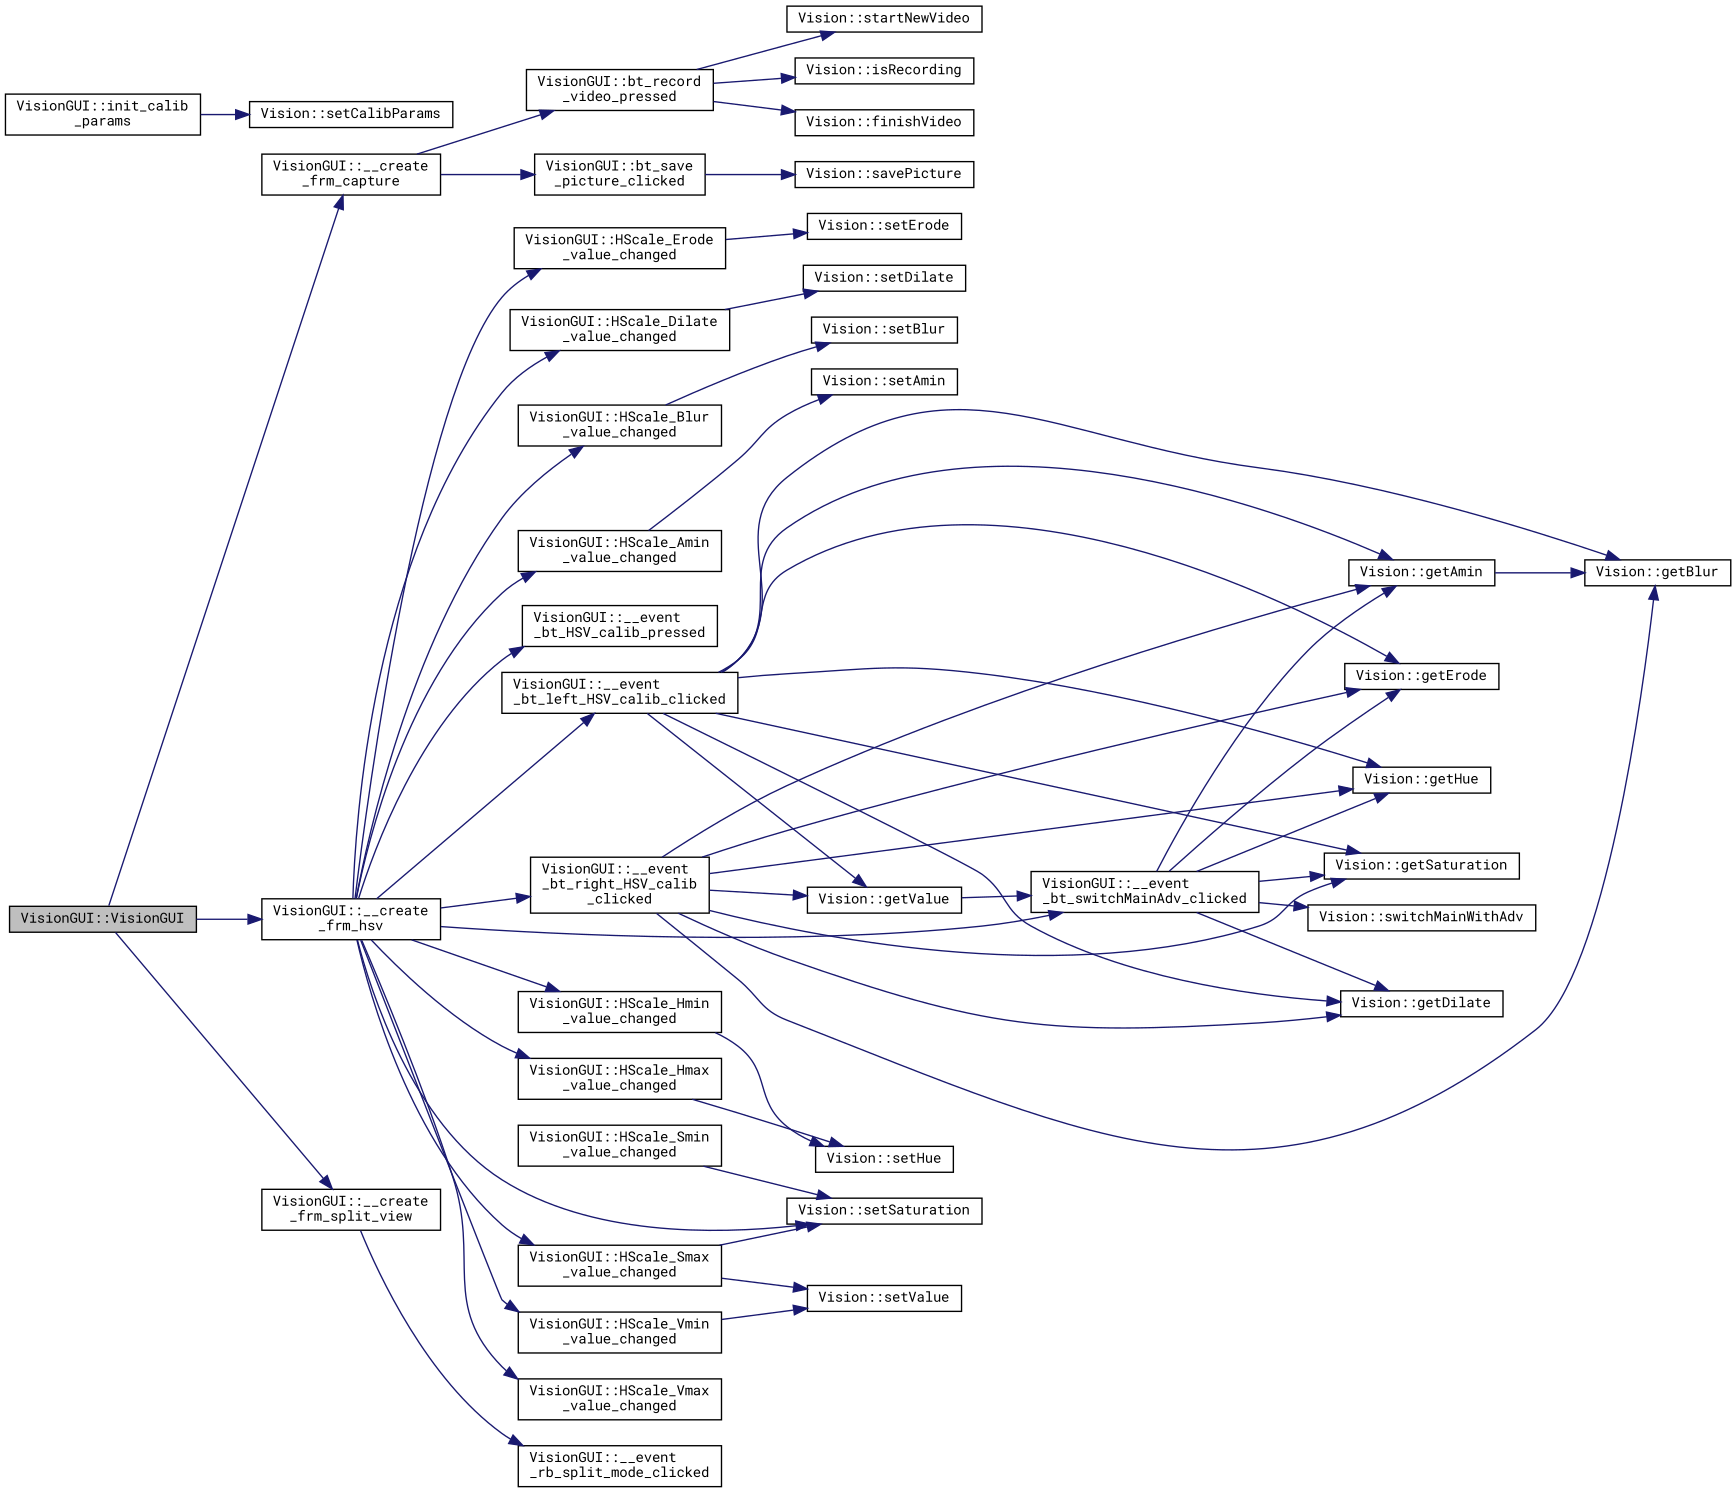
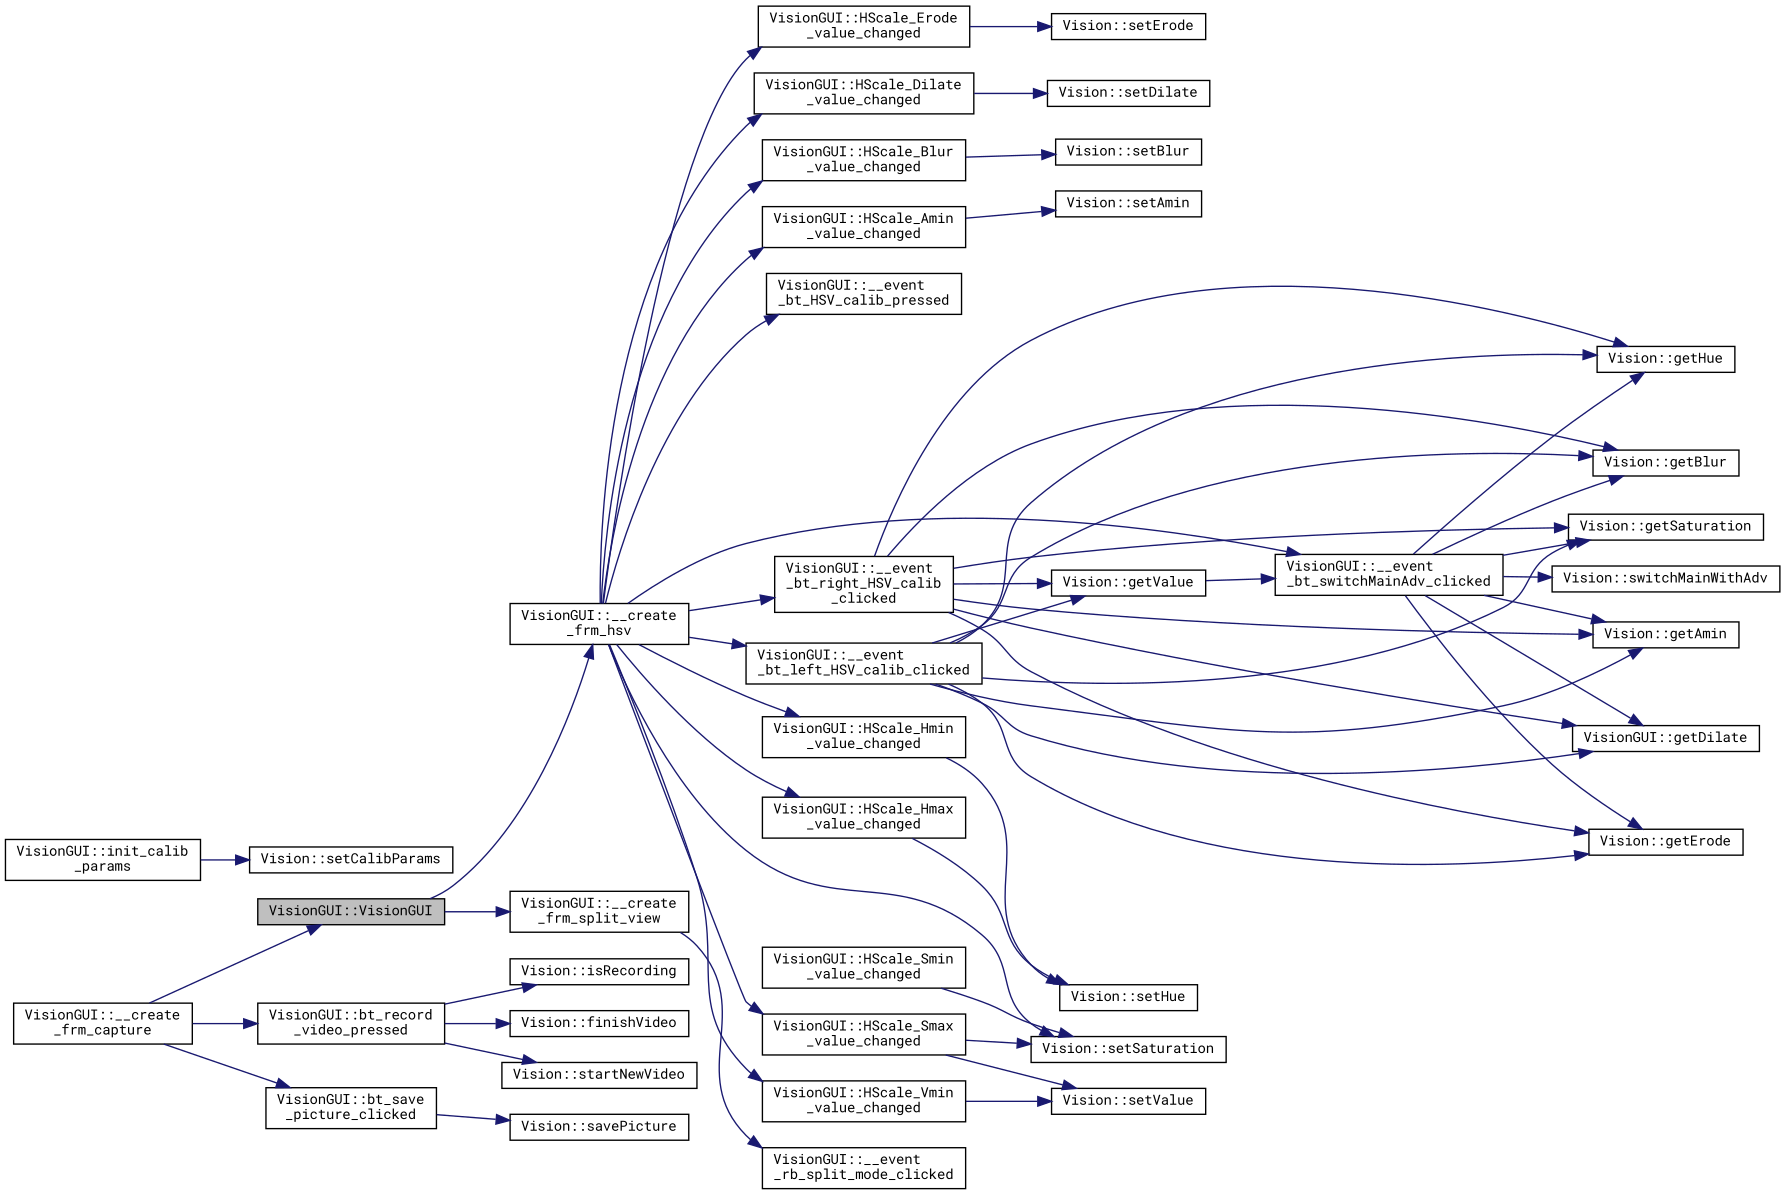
edge "VisionGUI::VisionGUI" -> "VisionGUI::__create _frm_capture": reversed
edge "Vision::getAmin" -> "Vision::getBlur": now "VisionGUI::__event _bt_switchMainAdv_clicked" -> "Vision::getBlur"
node "Vision::getDilate": label "Vision::getDilate" -> "VisionGUI::getDilate"
node "VisionGUI::HScale_Vmax _value_changed": removed
